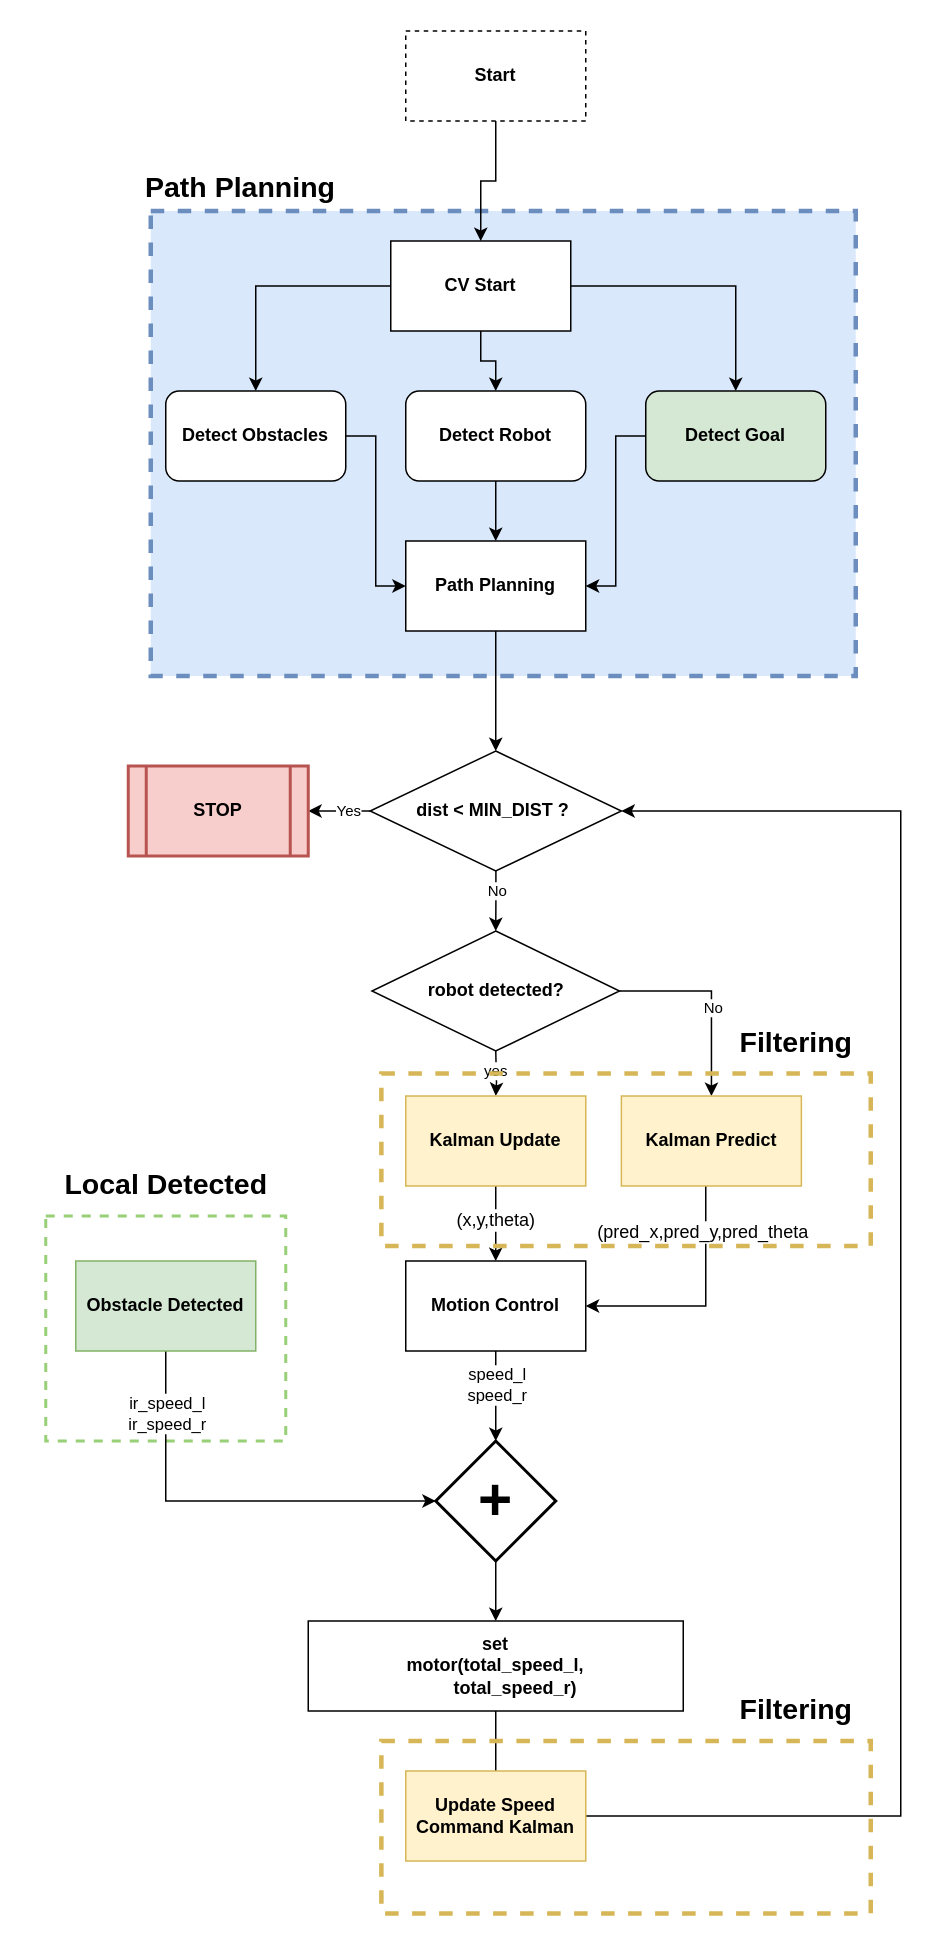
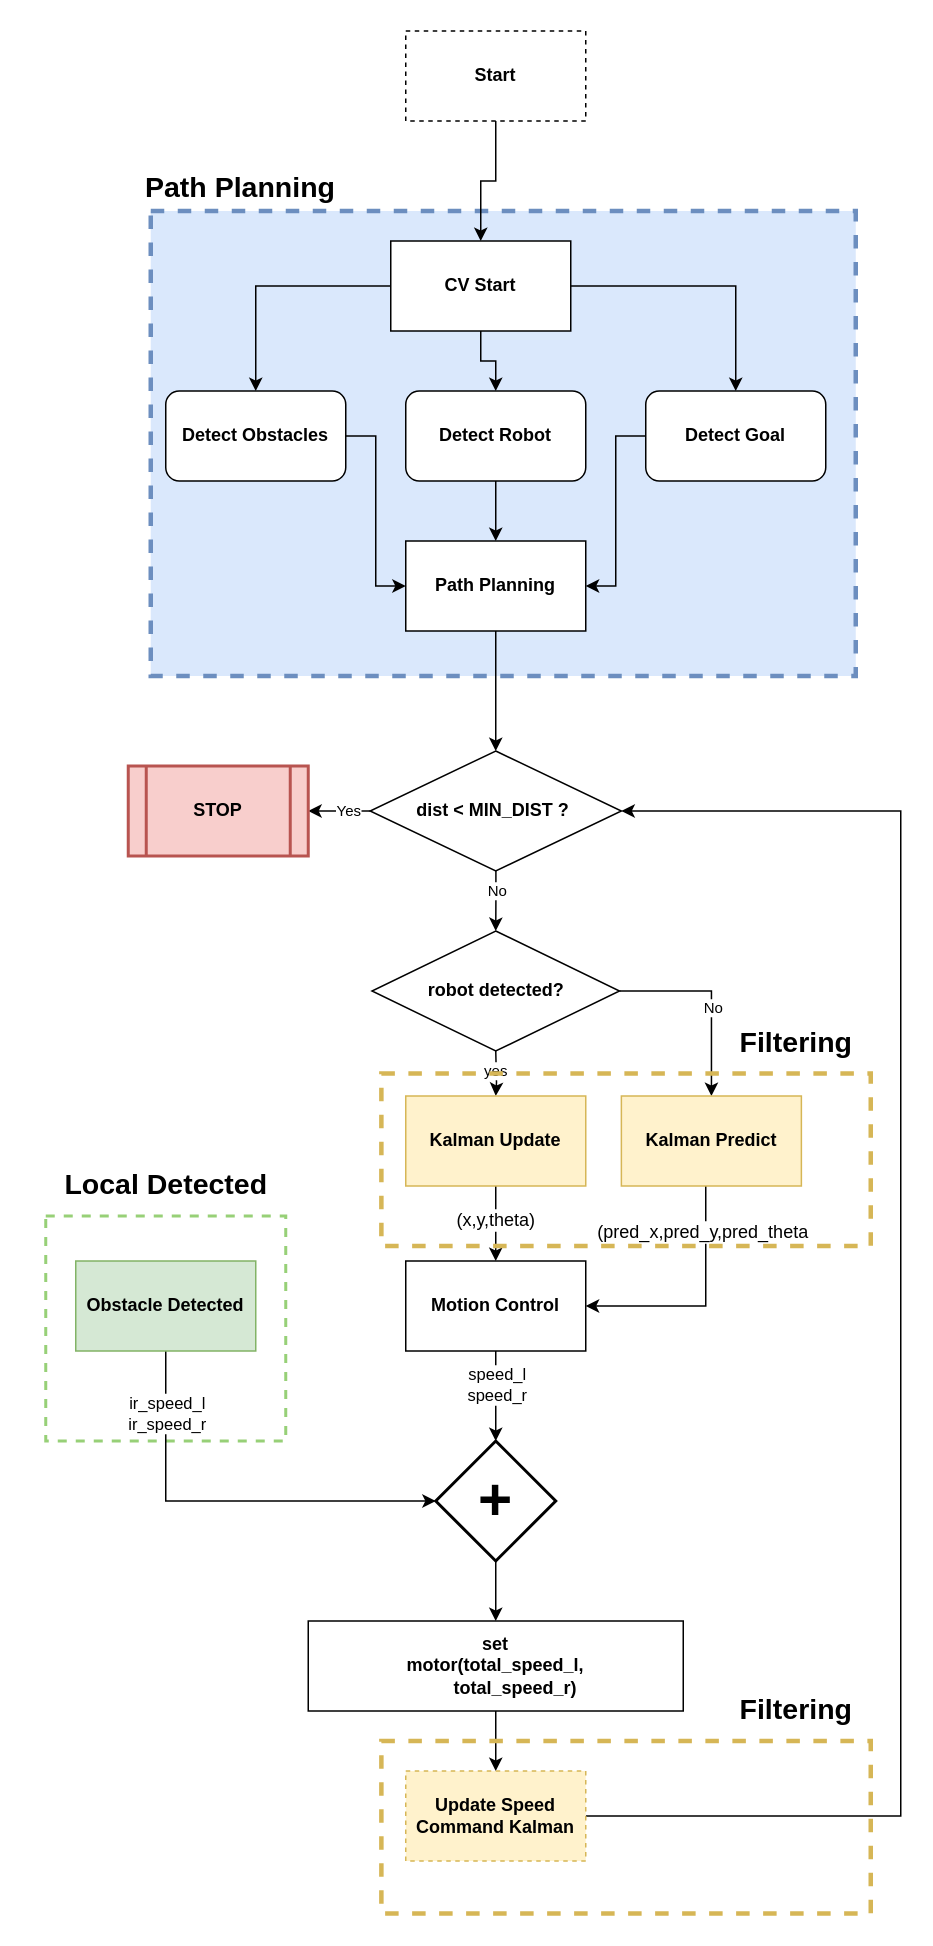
node "Detect Goal": fillcolor #d5e8d4 -> #ffffff
edge "set motor(total_speed_l, total_speed_r)" -- "Update Speed Command Kalman": arrowhead none -> classic
node "Update Speed Command Kalman": style solid -> dashed
